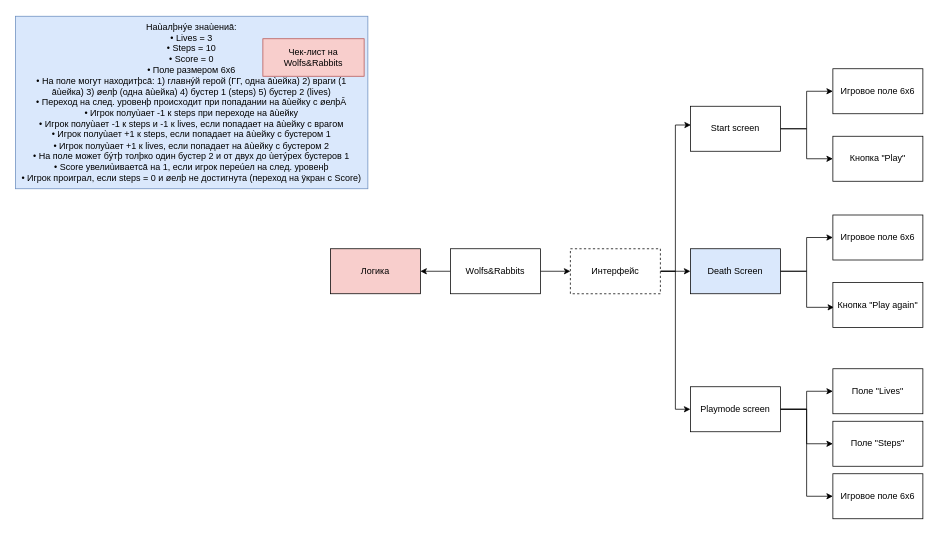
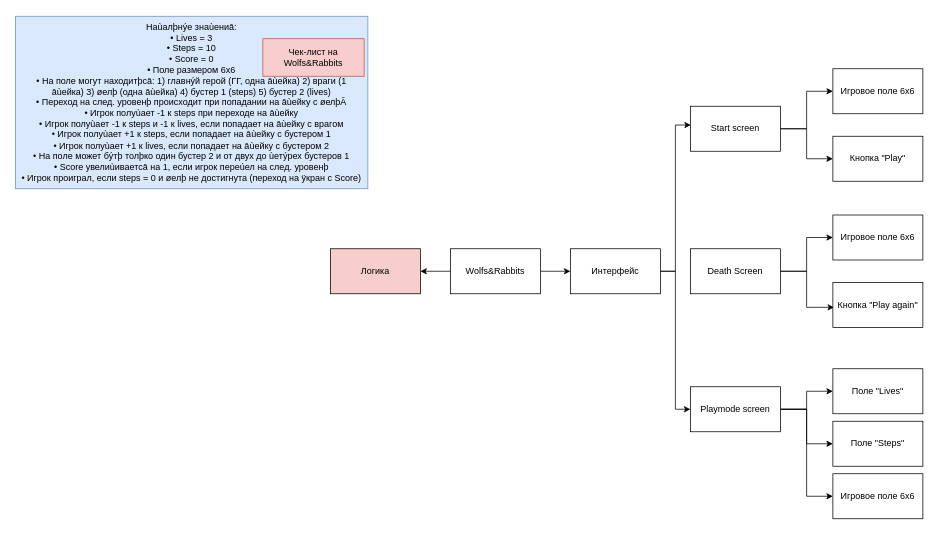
node "Интерфейс": style dashed -> solid
edge "Интерфейс" -> "Death Screen": removed
node "Death Screen": fillcolor #dae8fc -> #ffffff
